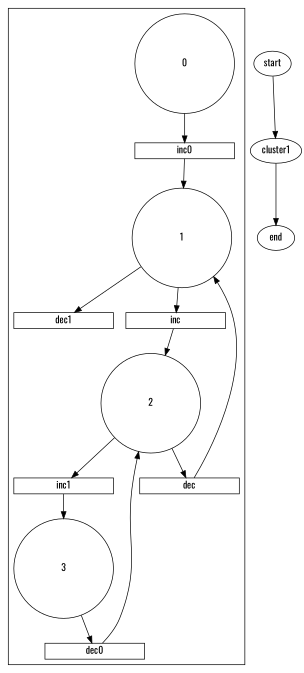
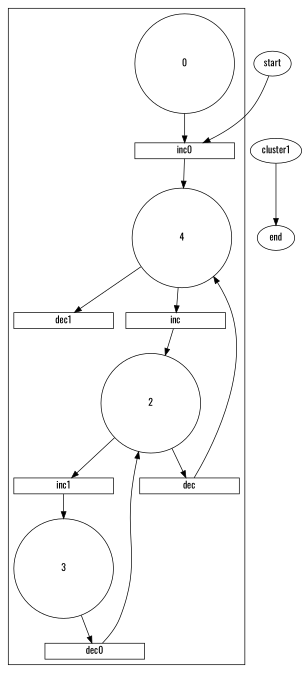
edge "start" -> "cluster1": now "start" -> "inc0"
node "1": label "1" -> "4"
